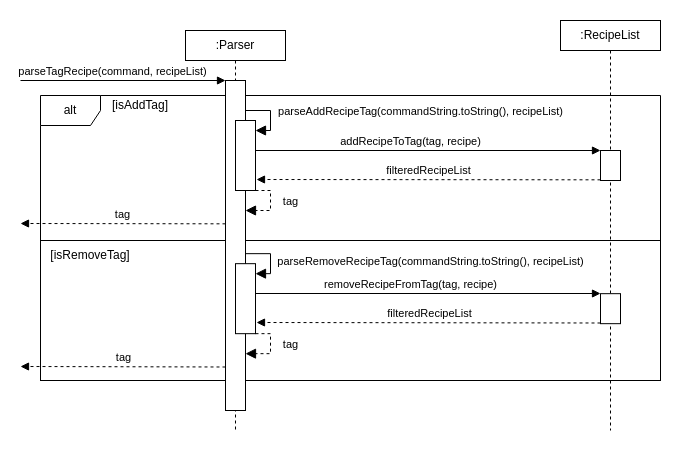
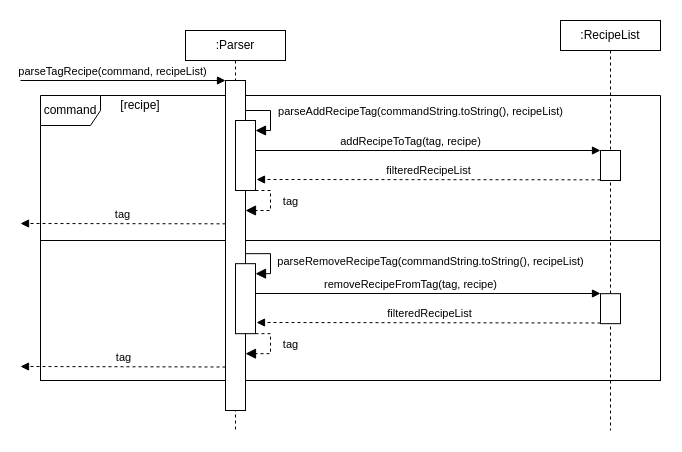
node "[isAddTag]": label "[isAddTag]" -> "[recipe]"
node "alt": label "alt" -> "command"
node "[isRemoveTag]": removed
